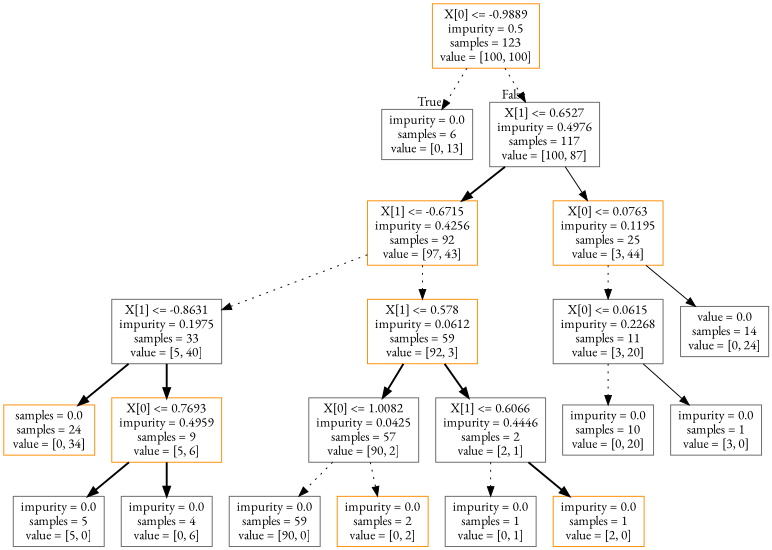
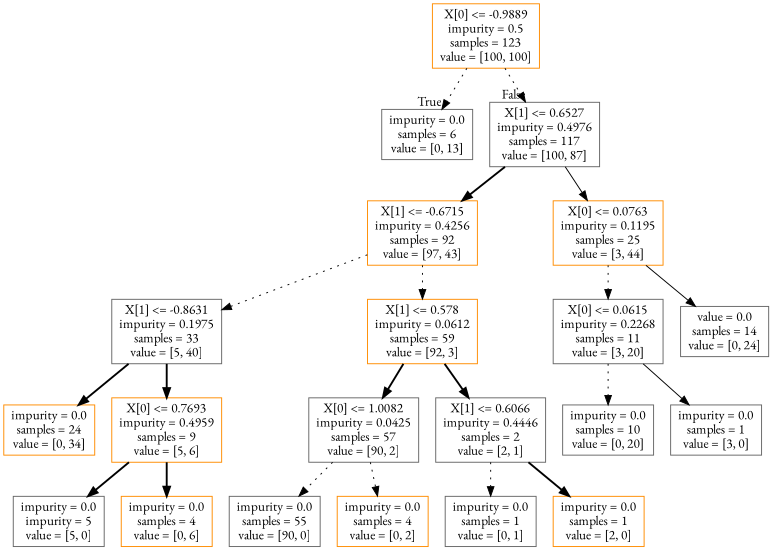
node "samples = 0.0 samples = 24 value = [0, 34]": label "samples = 0.0 samples = 24 value = [0, 34]" -> "impurity = 0.0 samples = 24 value = [0, 34]"
node "impurity = 0.0 samples = 5 value = [5, 0]": label "impurity = 0.0 samples = 5 value = [5, 0]" -> "impurity = 0.0 impurity = 5 value = [5, 0]"
node "impurity = 0.0 samples = 4 value = [0, 6]": color gray40 -> darkorange
node "impurity = 0.0 samples = 59 value = [90, 0]": label "impurity = 0.0 samples = 59 value = [90, 0]" -> "impurity = 0.0 samples = 55 value = [90, 0]"
node "impurity = 0.0 samples = 2 value = [0, 2]": label "impurity = 0.0 samples = 2 value = [0, 2]" -> "impurity = 0.0 samples = 4 value = [0, 2]"
